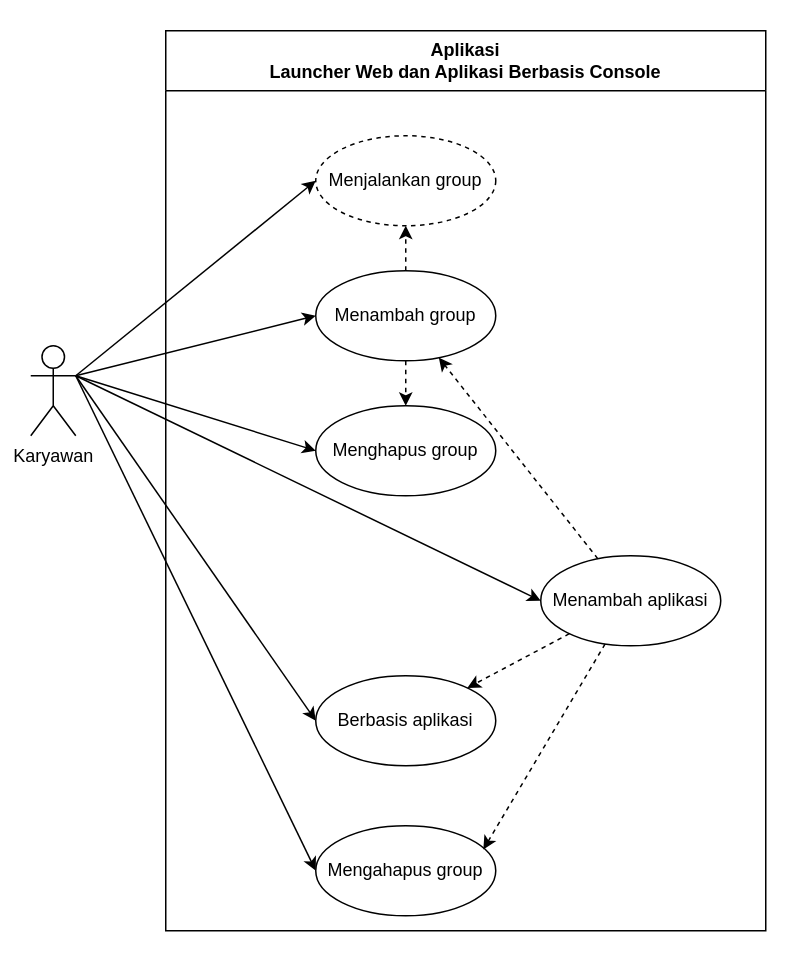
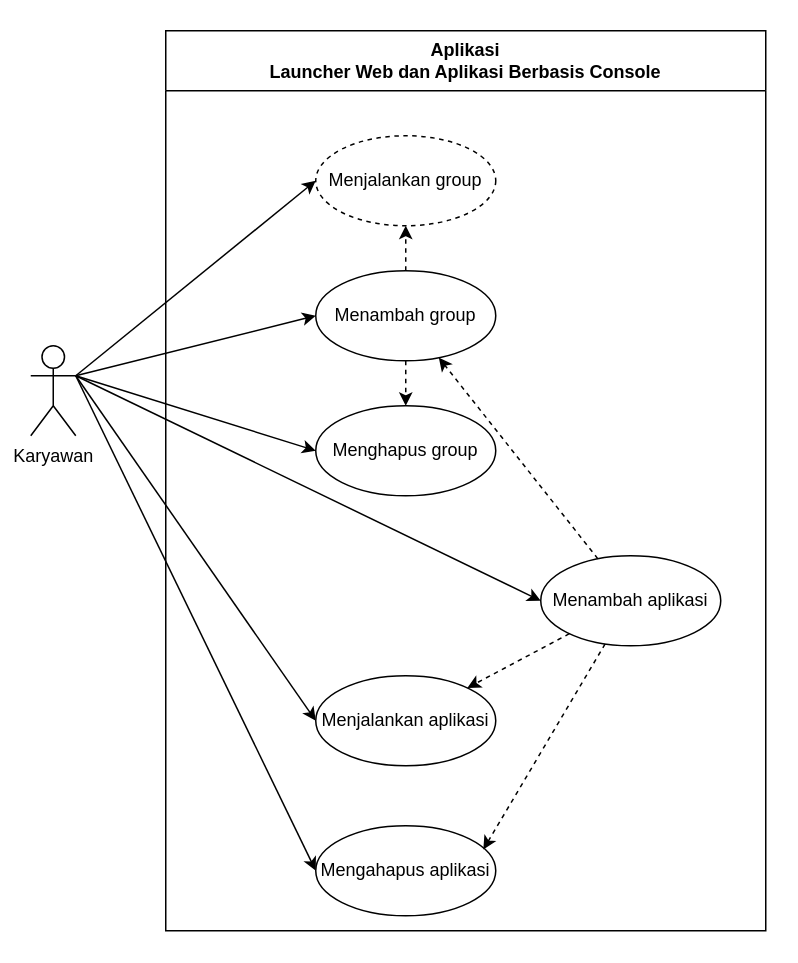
node "Berbasis aplikasi": label "Berbasis aplikasi" -> "Menjalankan aplikasi"
node "Mengahapus group": label "Mengahapus group" -> "Mengahapus aplikasi"
